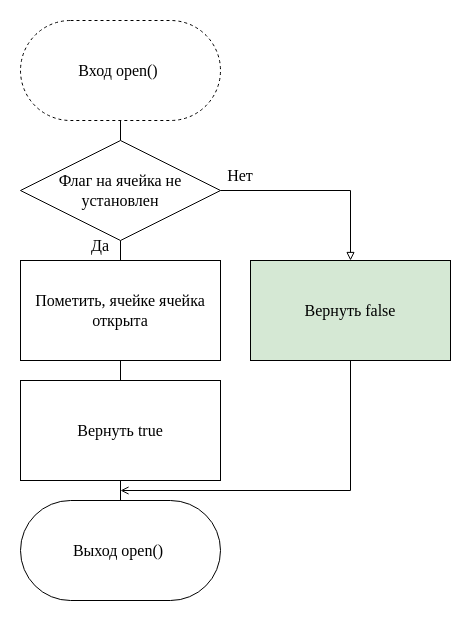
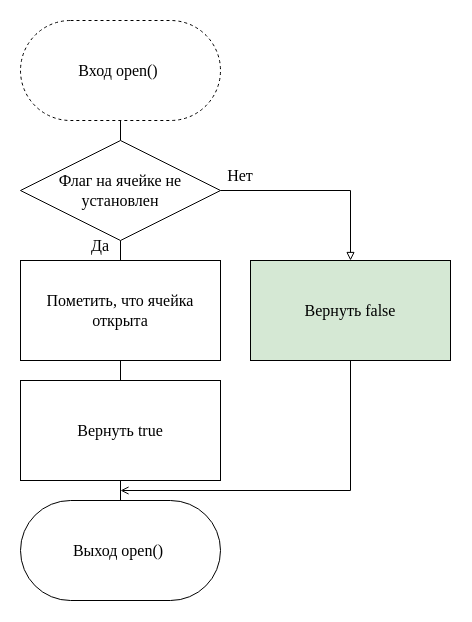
node "Флаг на ячейка не установлен": label "Флаг на ячейка не установлен" -> "Флаг на ячейке не установлен"
node "Пометить, ячейке ячейка открыта": label "Пометить, ячейке ячейка открыта" -> "Пометить, что ячейка открыта"
